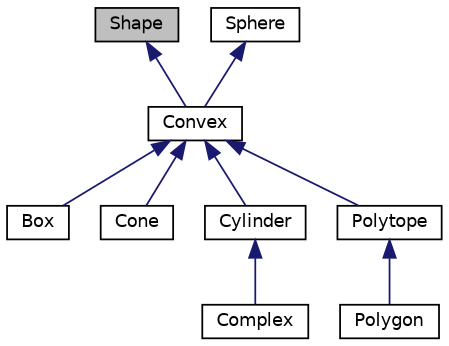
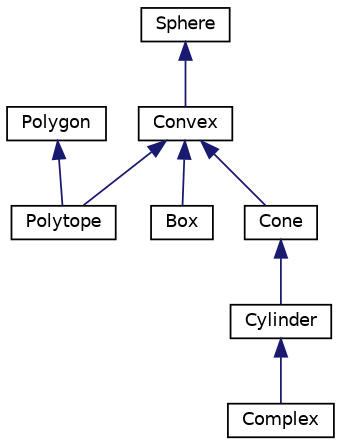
node "Shape": removed
edge "Cylinder" -> "Convex": now "Cylinder" -> "Cone"
edge "Polygon" -> "Polytope": reversed
